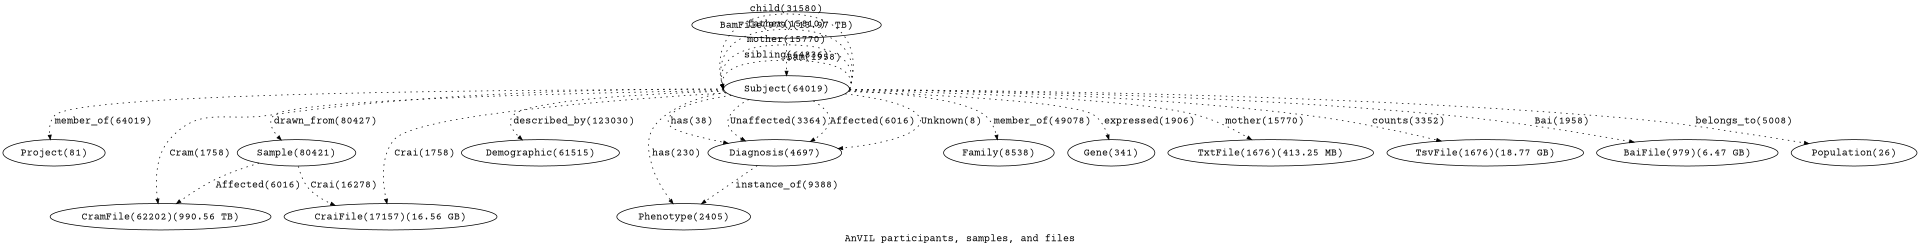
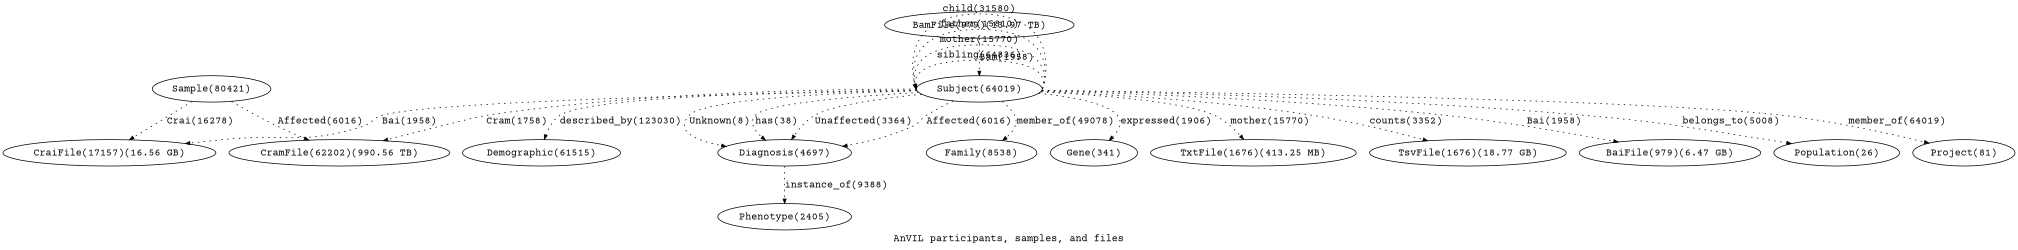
edge "Subject(64019)" -> "Sample(80421)": removed, label "drawn_from(80427)"
edge "Subject(64019)" -> "Phenotype(2405)": removed, label "has(230)"
edge "Subject(64019)" -> "CraiFile(17157)(16.56 GB)": label "Crai(1758)" -> "Bai(1958)"
